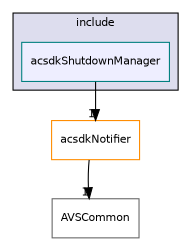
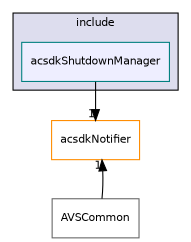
edge "acsdkNotifier" -> "AVSCommon": reversed
